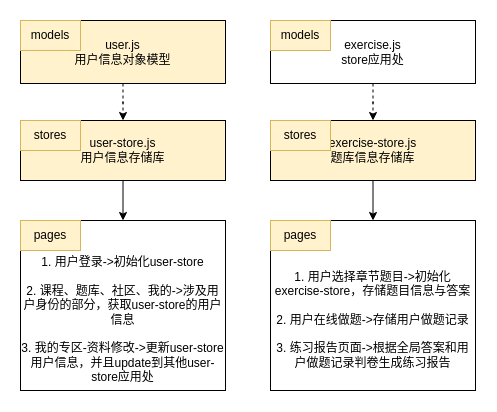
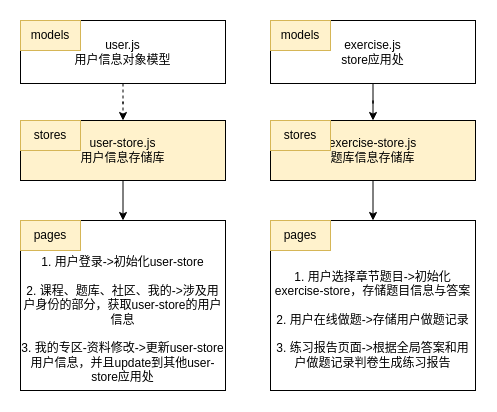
node "user.js 用户信息对象模型": fillcolor #fff2cc -> #ffffff
edge "exercise.js store应用处" -> "exercise-store.js 题库信息存储库": style dashed -> solid
